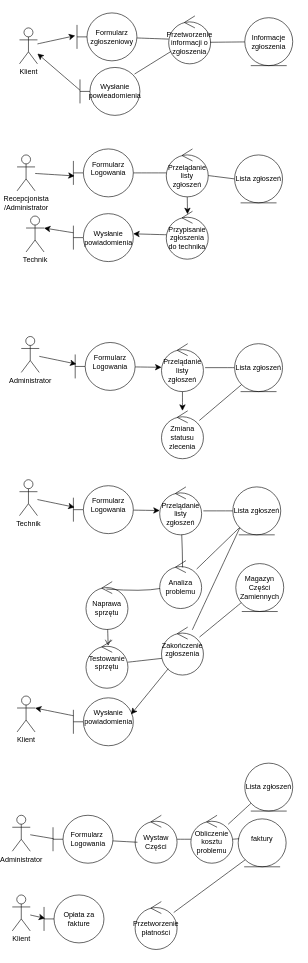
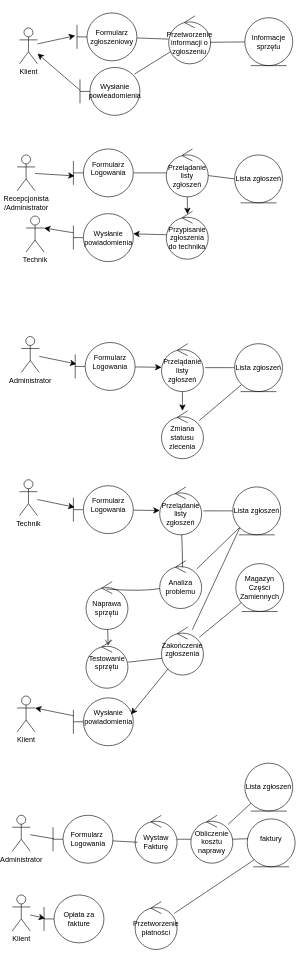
node "Informacje zgłoszenia": label "Informacje zgłoszenia" -> "Informacje sprzętu"
node "Przetworzenie informacji o zgłoszenia": label "Przetworzenie informacji o zgłoszenia" -> "Przetworzenie informacji o zgłoszeniu"
node "Wystaw Części": label "Wystaw Części" -> "Wystaw Fakturę"
node "Obliczenie kosztu problemu": label "Obliczenie kosztu problemu" -> "Obliczenie kosztu naprawy"
node "faktury": moved (263, 843) -> (272, 843)
